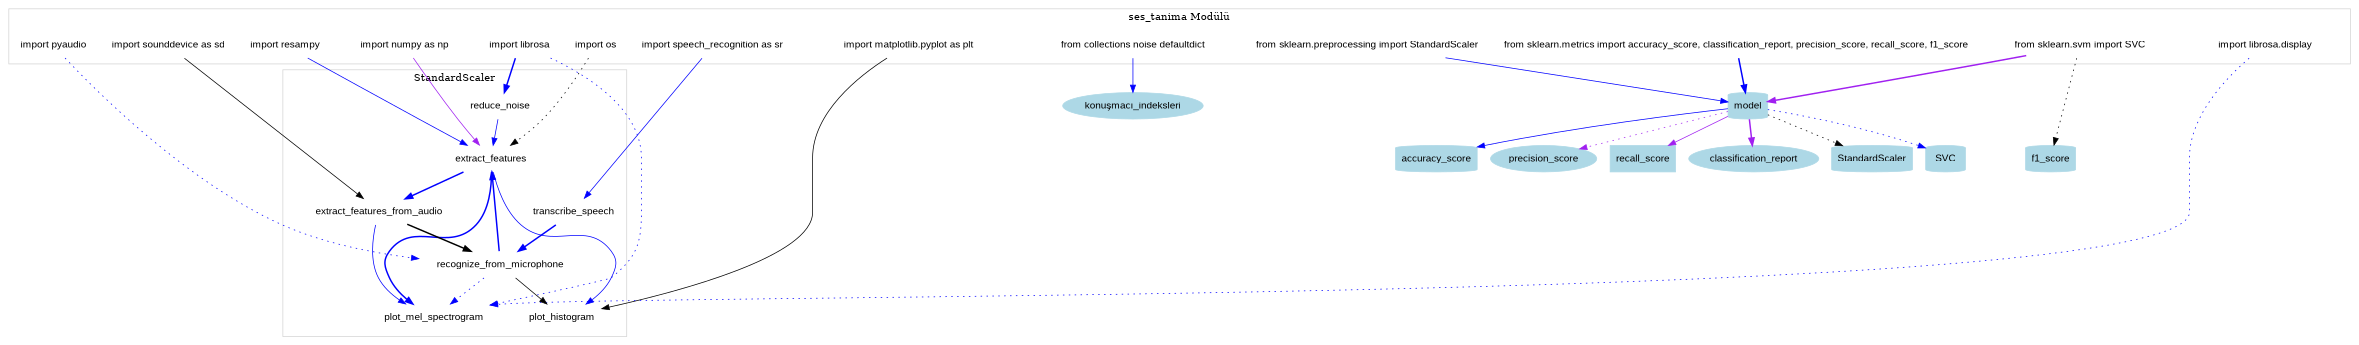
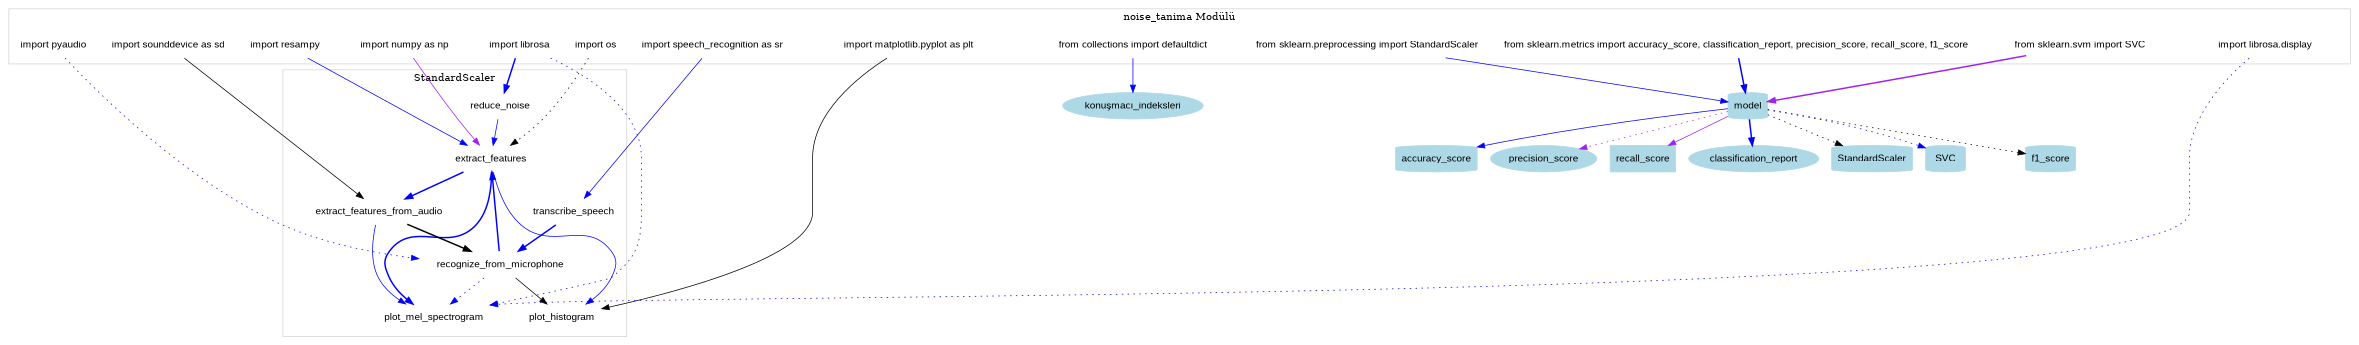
cluster "ses_tanima Modülü": label "ses_tanima Modülü" -> "noise_tanima Modülü"
node "from collections noise defaultdict": label "from collections noise defaultdict" -> "from collections import defaultdict"
edge "from sklearn.svm import SVC" -> "f1_score": now "model" -> "f1_score"
edge "model" -> "classification_report": color purple -> blue
